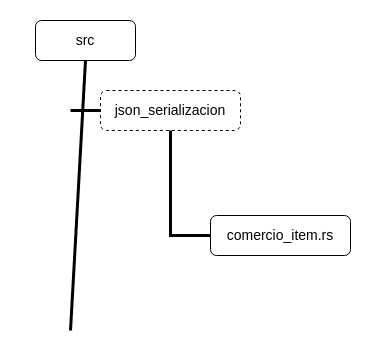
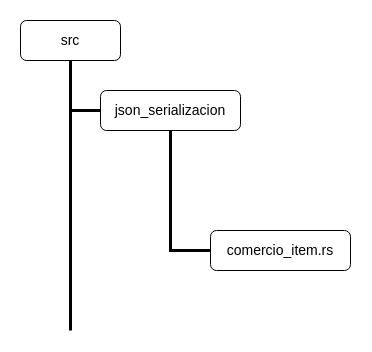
node "src": moved (86, 41) -> (71, 41)
node "json_serializacion": style dashed -> solid
node "comercio_item.rs": moved (281, 236) -> (281, 251)
